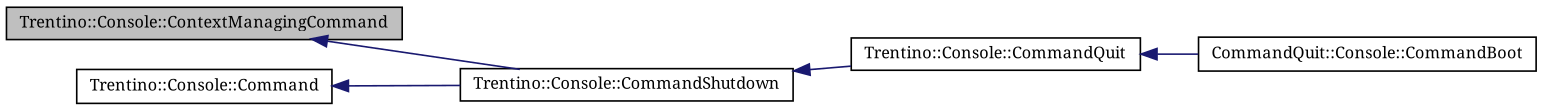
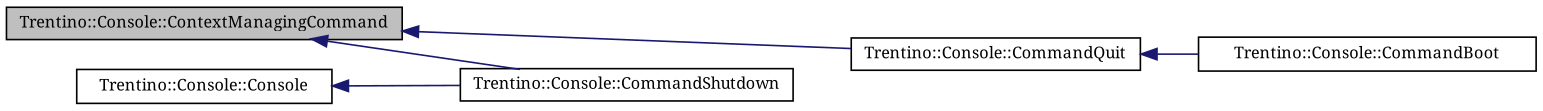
node "CommandQuit::Console::CommandBoot": label "CommandQuit::Console::CommandBoot" -> "Trentino::Console::CommandBoot"
edge "Trentino::Console::CommandQuit" -> "Trentino::Console::CommandShutdown": now "Trentino::Console::CommandQuit" -> "Trentino::Console::ContextManagingCommand"
node "Trentino::Console::Command": label "Trentino::Console::Command" -> "Trentino::Console::Console"
